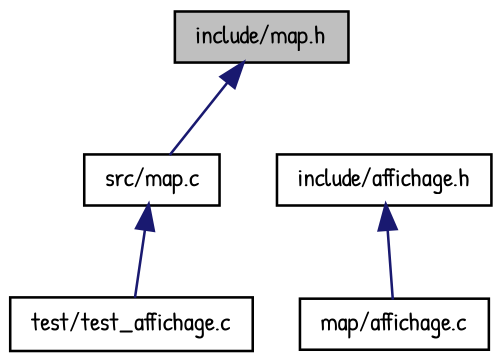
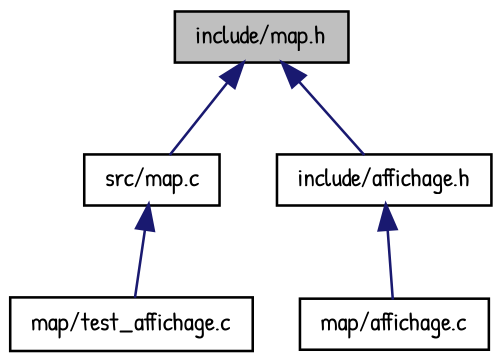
edge "include/affichage.h" -> "include/map.h": added
node "test/test_affichage.c": label "test/test_affichage.c" -> "map/test_affichage.c"
